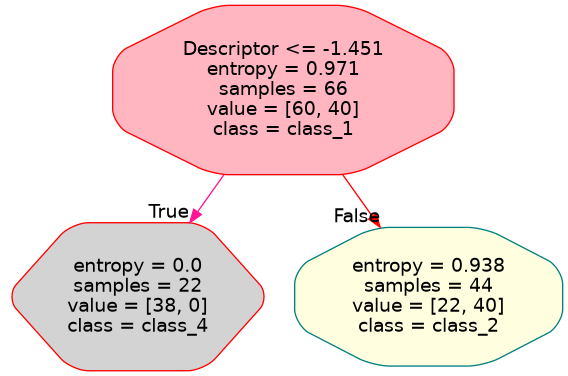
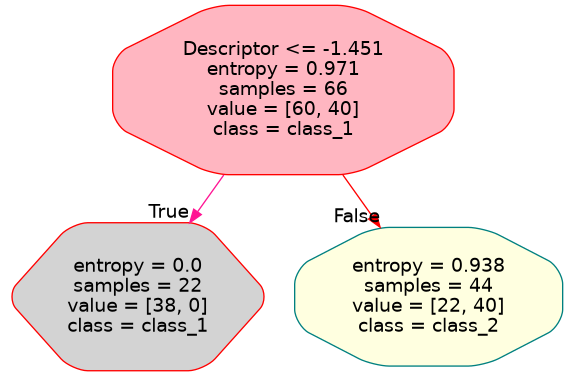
node "entropy = 0.0 samples = 22 value = [38, 0] class = class_4": label "entropy = 0.0 samples = 22 value = [38, 0] class = class_4" -> "entropy = 0.0 samples = 22 value = [38, 0] class = class_1"
